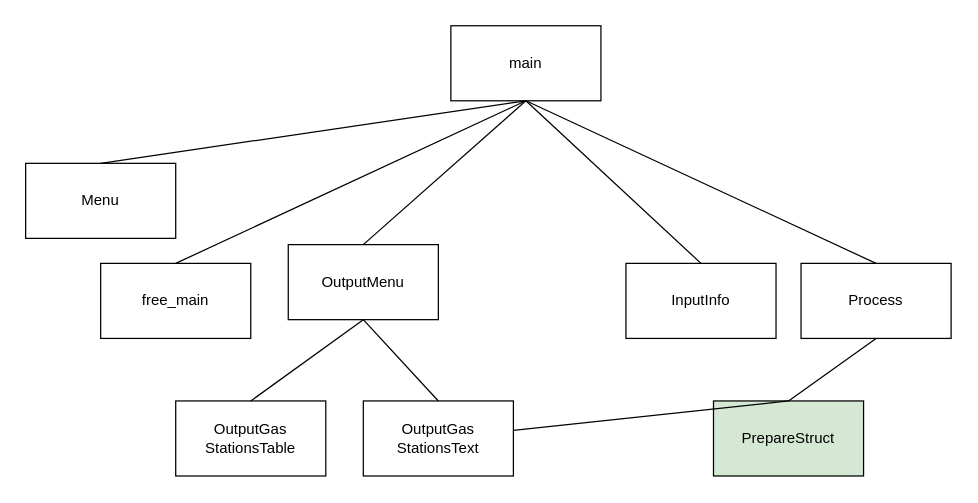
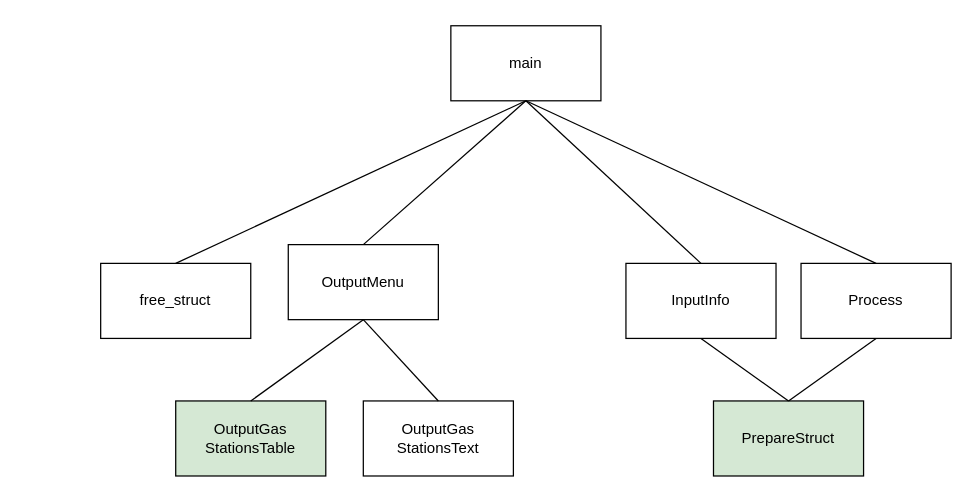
edge "main" -- "Menu": removed
node "Menu": removed
node "free_main": label "free_main" -> "free_struct"
edge "OutputGas StationsText" -- "PrepareStruct": now "InputInfo" -- "PrepareStruct"
node "OutputGas StationsTable": fillcolor #ffffff -> #d5e8d4
